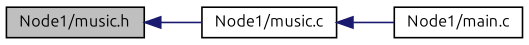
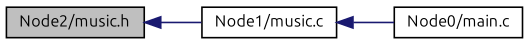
node "Node1/music.h": label "Node1/music.h" -> "Node2/music.h"
node "Node1/main.c": label "Node1/main.c" -> "Node0/main.c"
